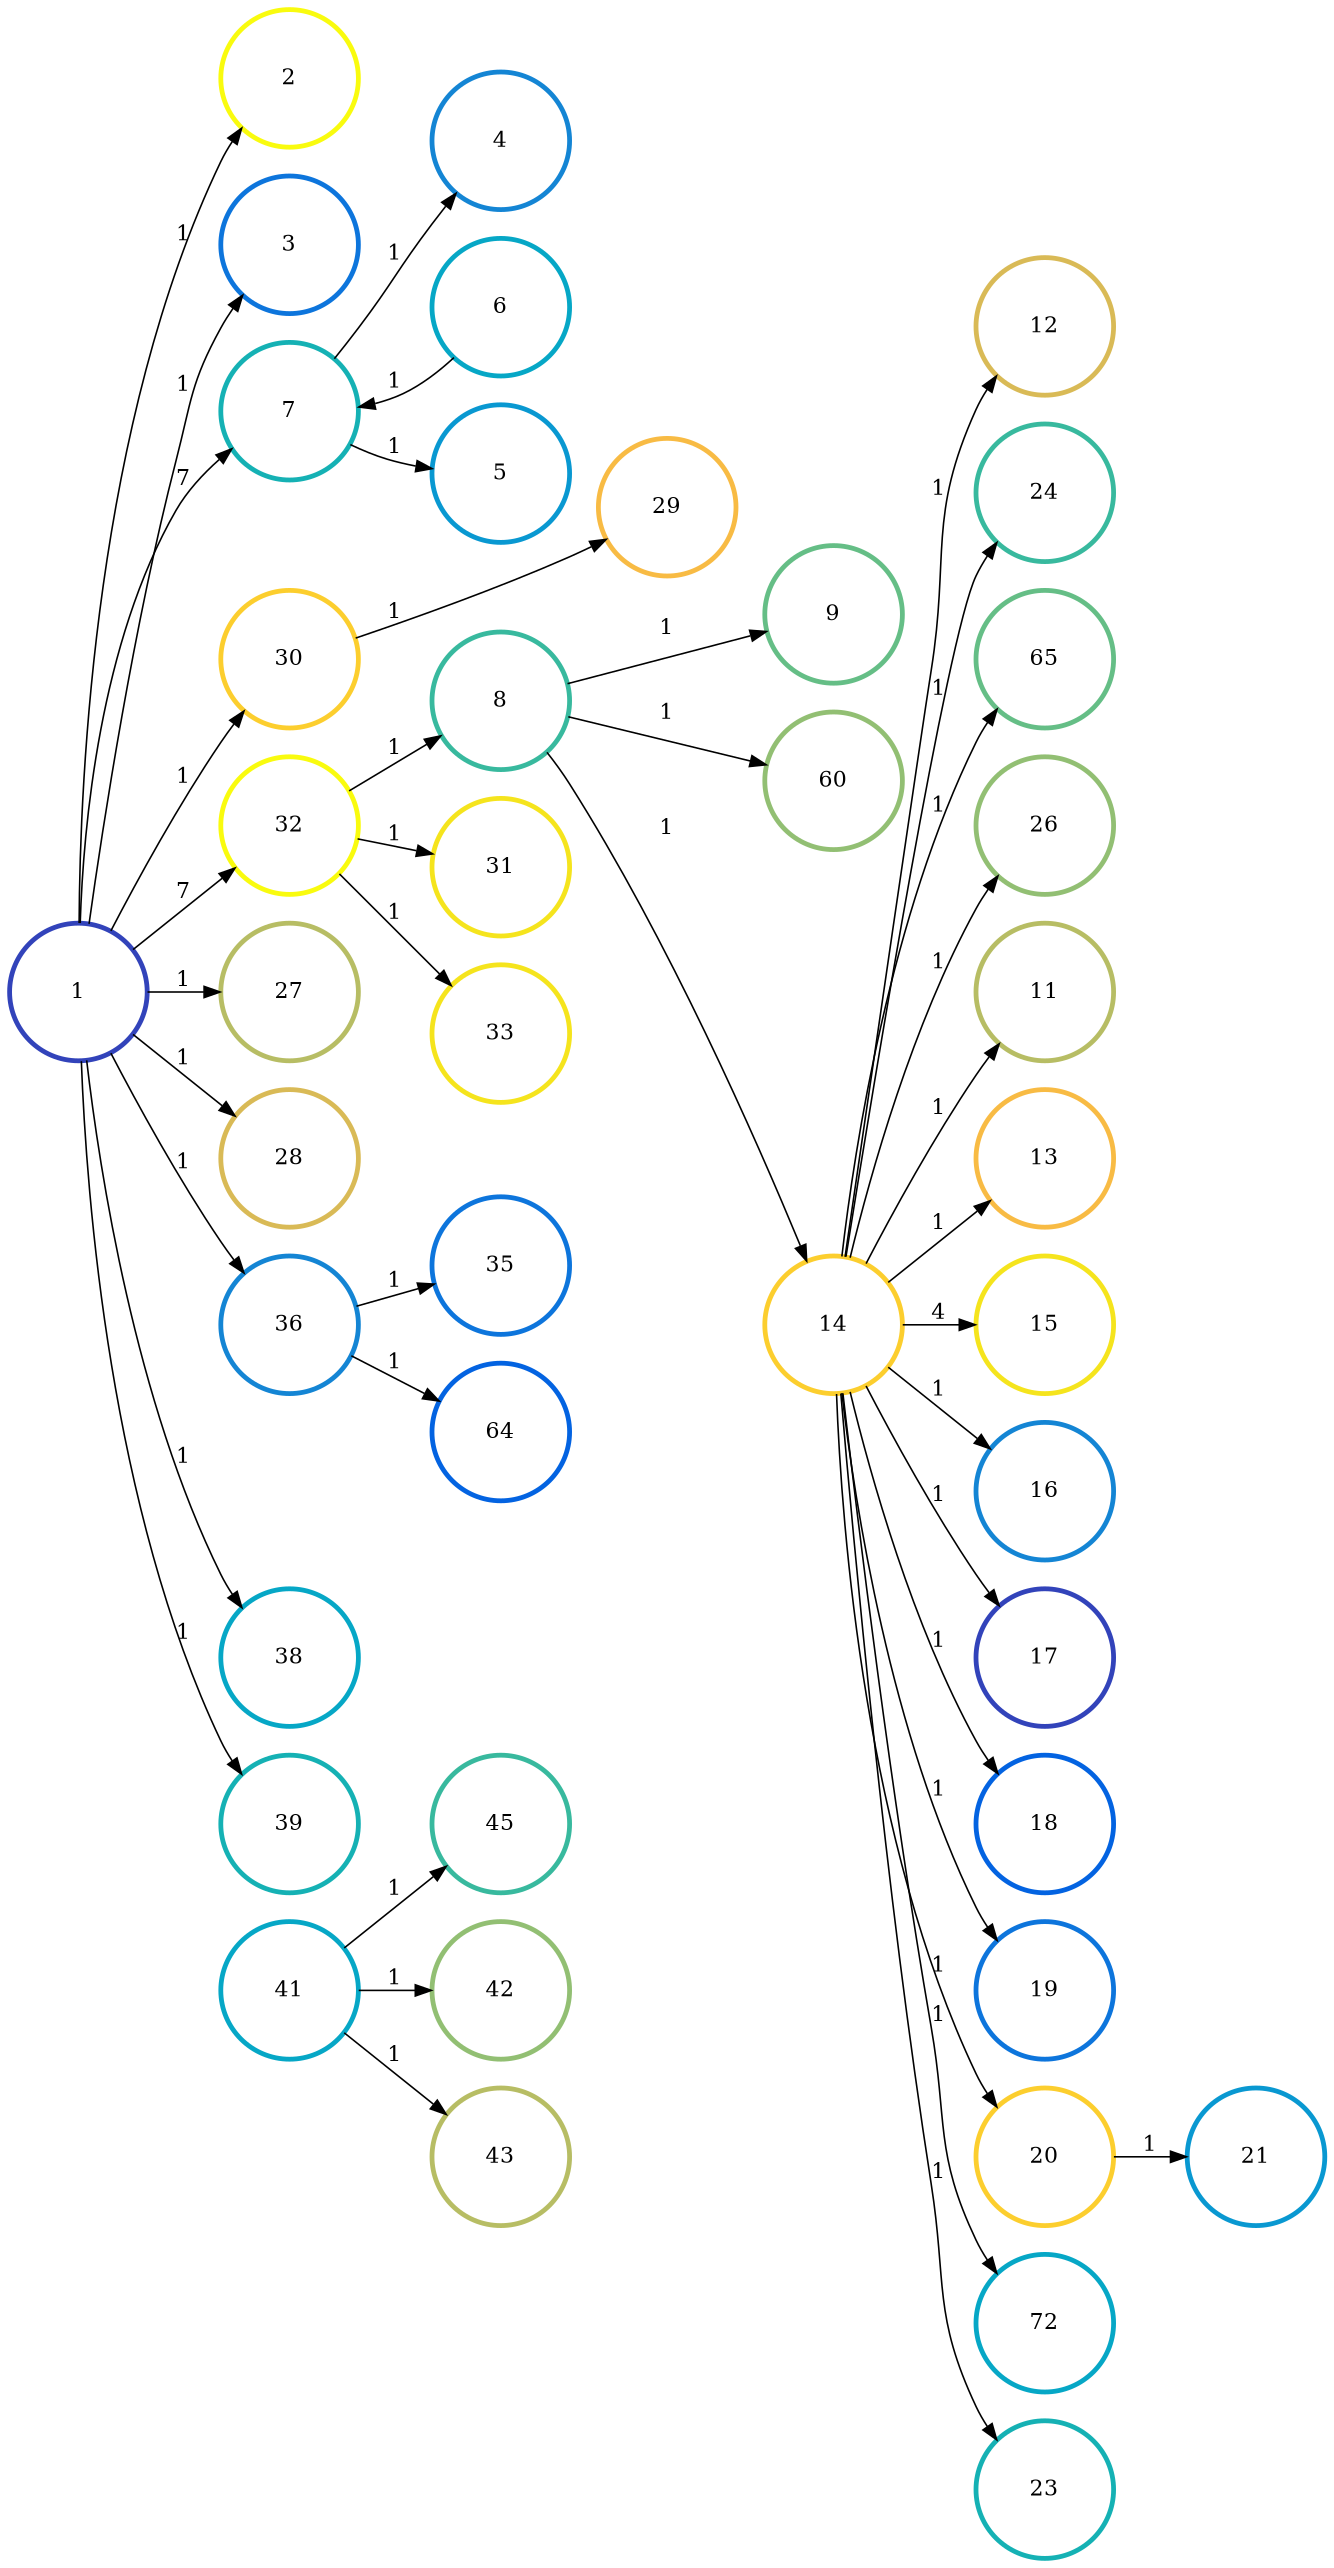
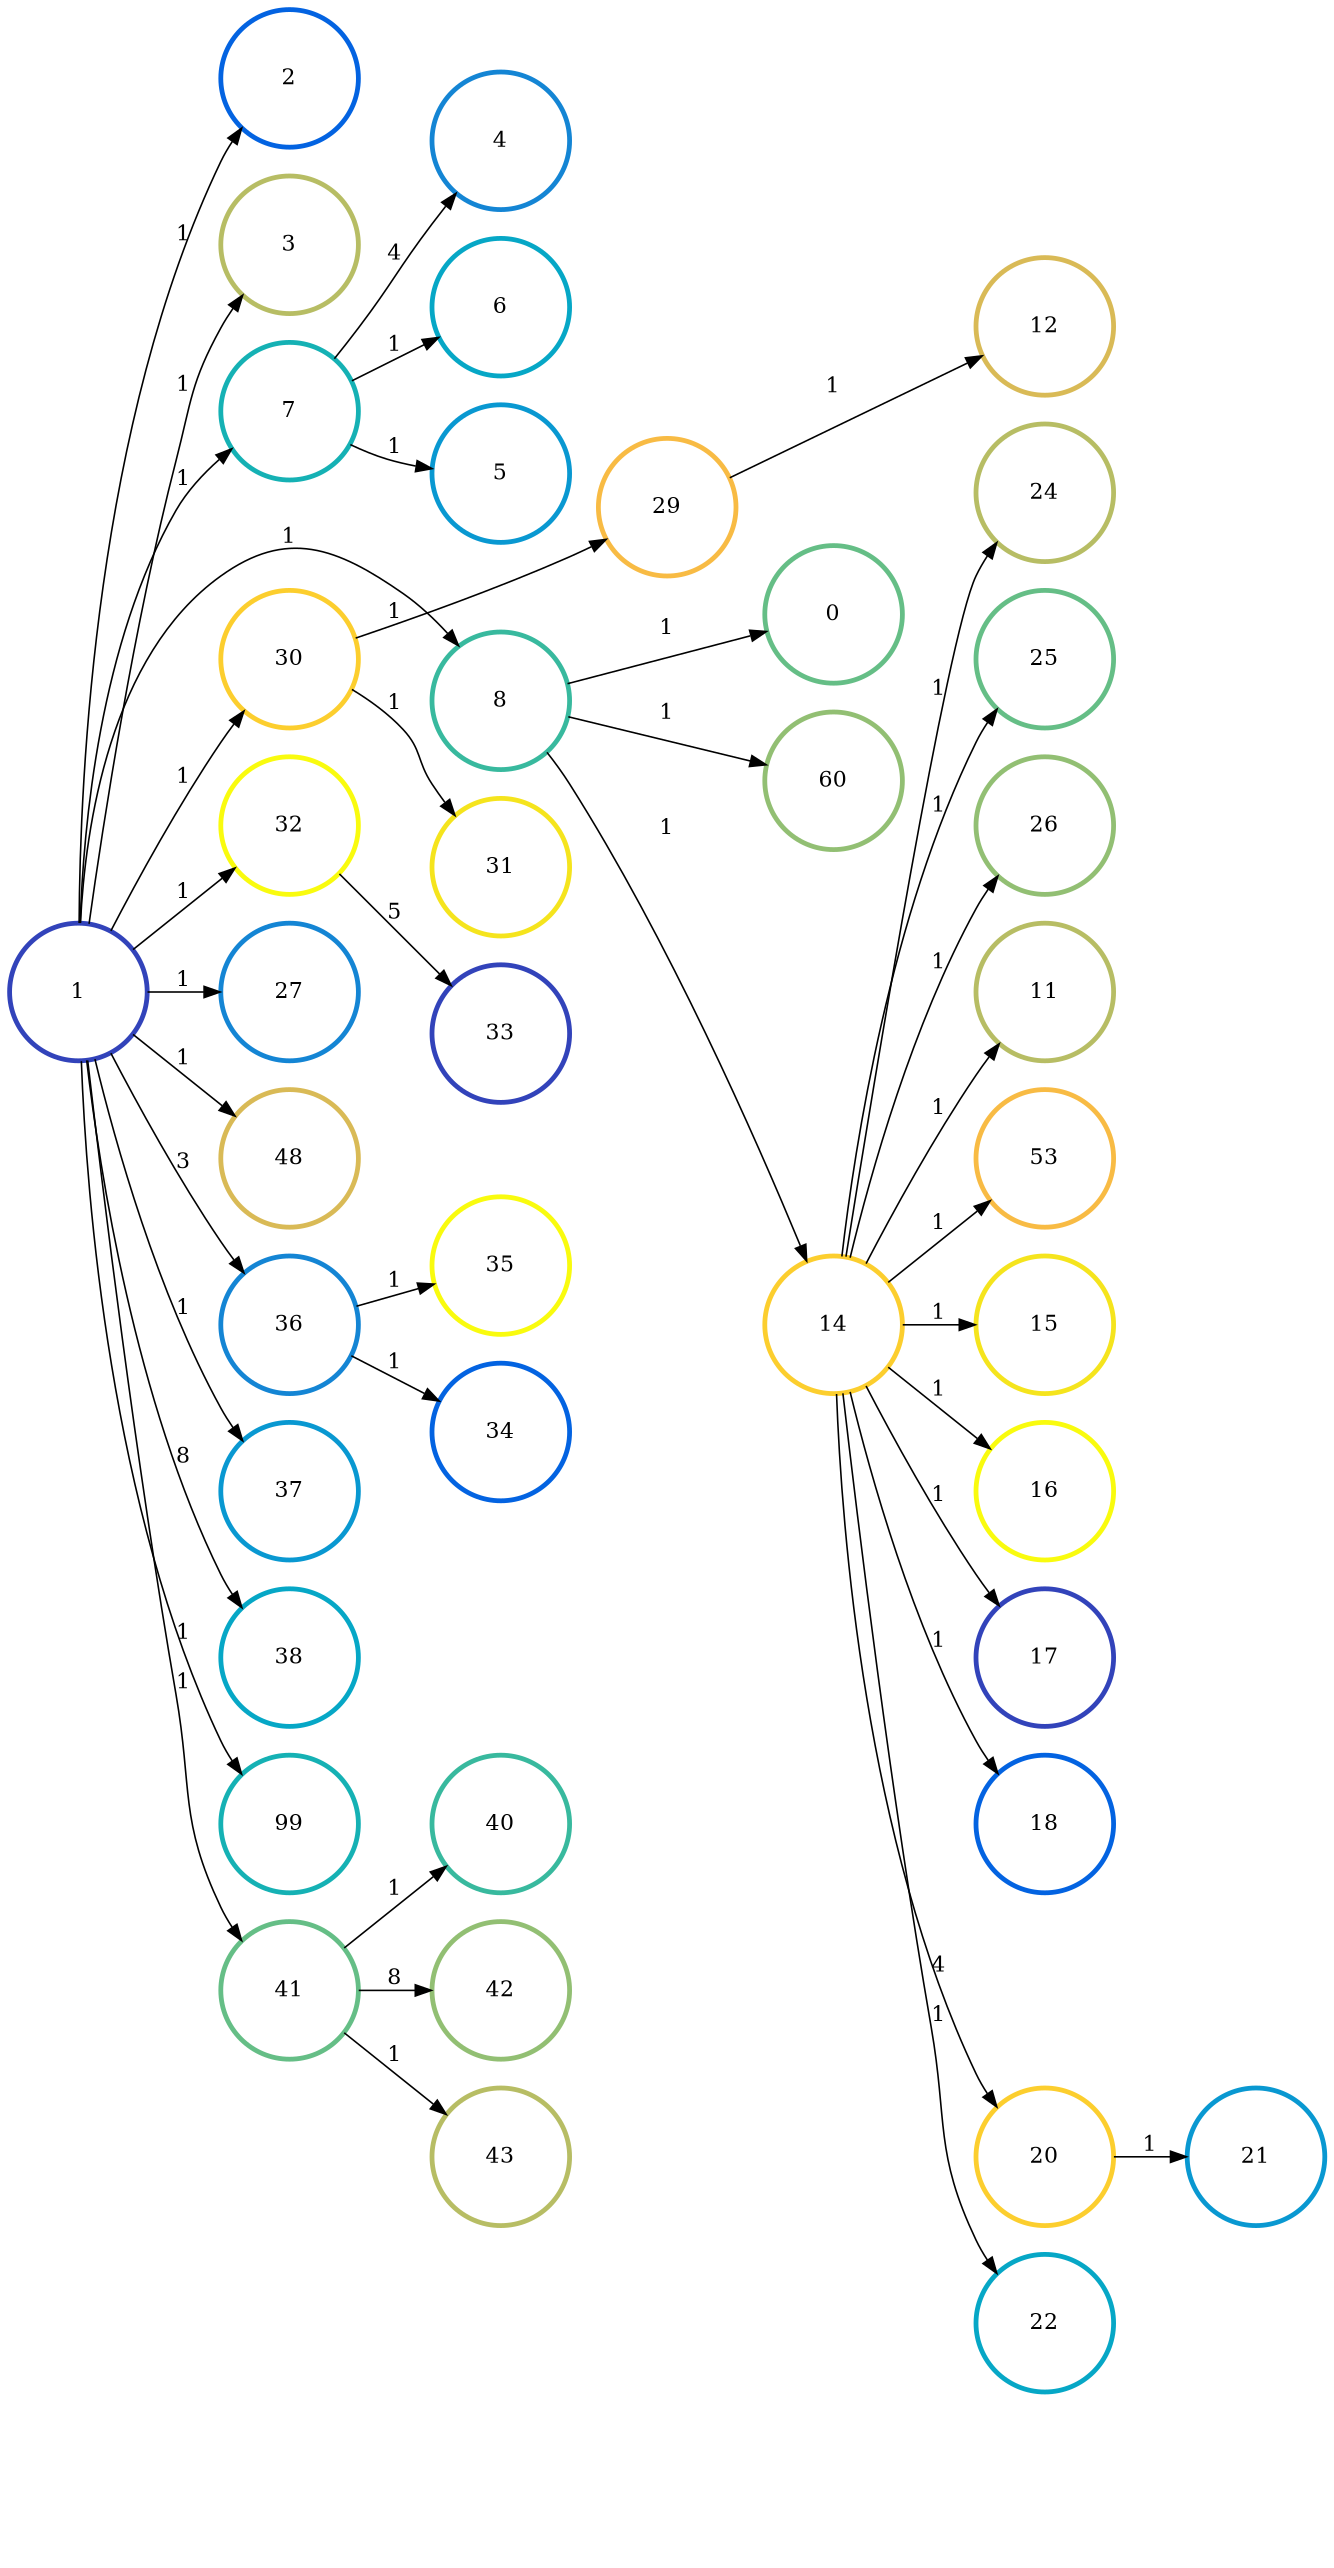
node "2": color #f9fb0e -> #0363e1
node "3": color #0d75dc -> #b7bd64
edge "7" -> "4": label "1" -> "4"
edge "6" -> "7": reversed
edge "1" -> "7": label "7" -> "1"
node "24": color #38b99e -> #b7bd64
node "9": label "9" -> "0"
node "65": label "65" -> "25"
edge "32" -> "8": now "1" -> "8"
edge "14" -> "12": now "29" -> "12"
edge "32" -> "31": now "30" -> "31"
edge "1" -> "32": label "7" -> "1"
edge "32" -> "33": label "1" -> "5"
node "27": color #b7bd64 -> #1485d4
node "33": color #f5e41d -> #3243ba
node "28": label "28" -> "48"
node "13": label "13" -> "53"
edge "1" -> "36": label "1" -> "3"
node "35": color #0d75dc -> #f9fb0e
edge "14" -> "15": label "4" -> "1"
node "64": label "64" -> "34"
edge "1" -> "41": added, label "1"
edge "1" -> "38": label "1" -> "8"
node "37": added
node "16": color #1485d4 -> #f9fb0e
node "39": label "39" -> "99"
node "45": label "45" -> "40"
edge "14" -> "20": label "1" -> "4"
edge "41" -> "42": label "1" -> "8"
node "41": color #06a7c6 -> #65be86
node "19": removed
node "72": label "72" -> "22"
node "23": removed
